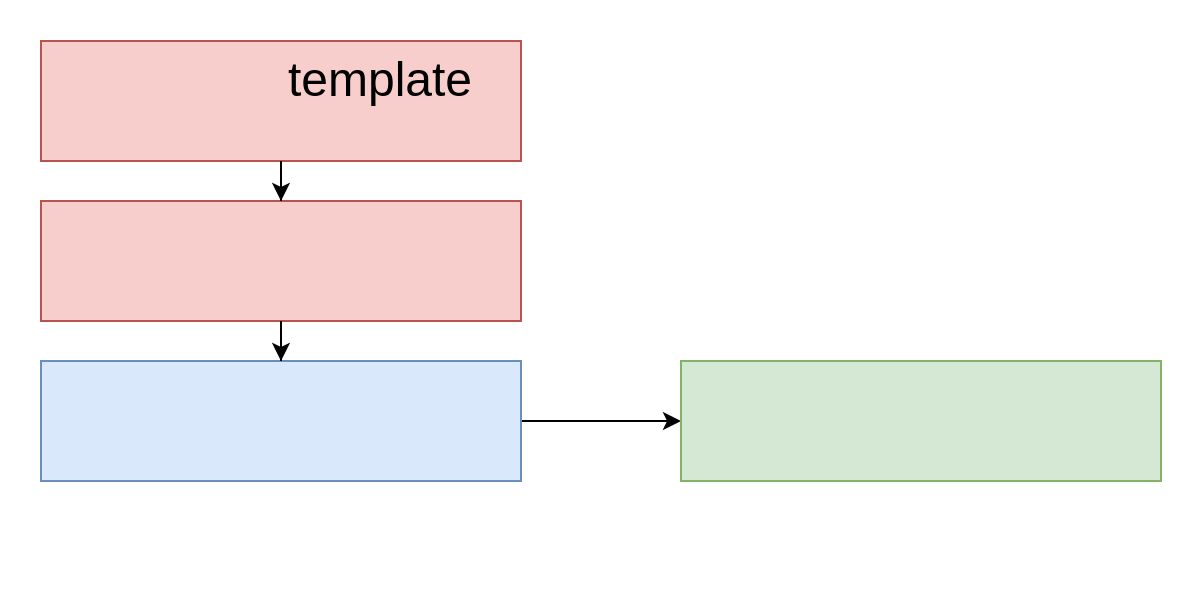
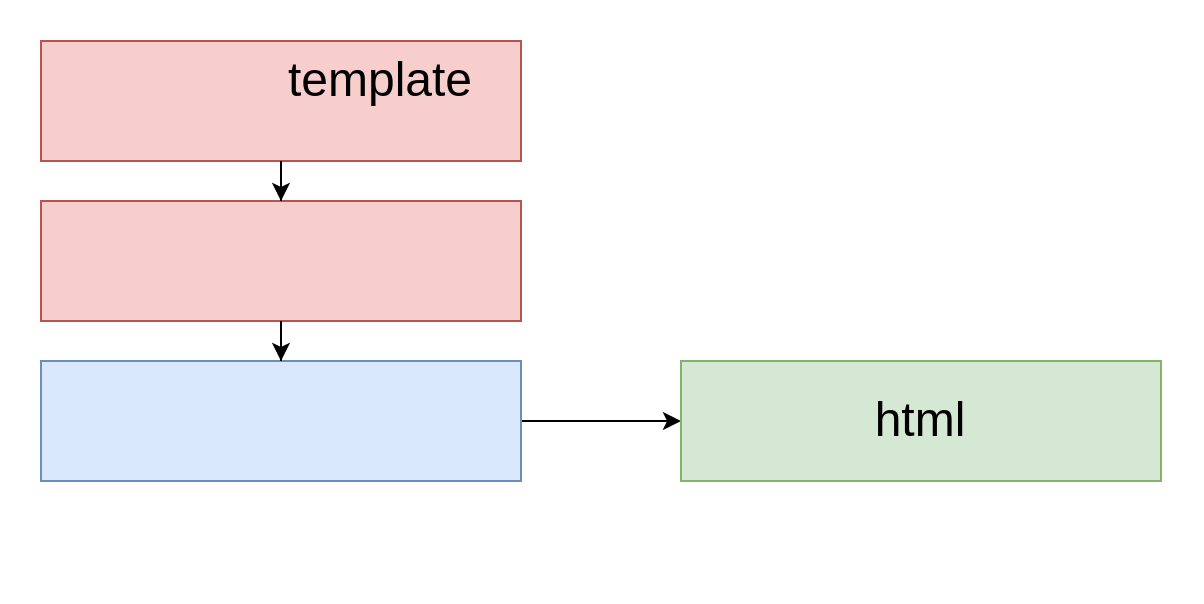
node "html": added
